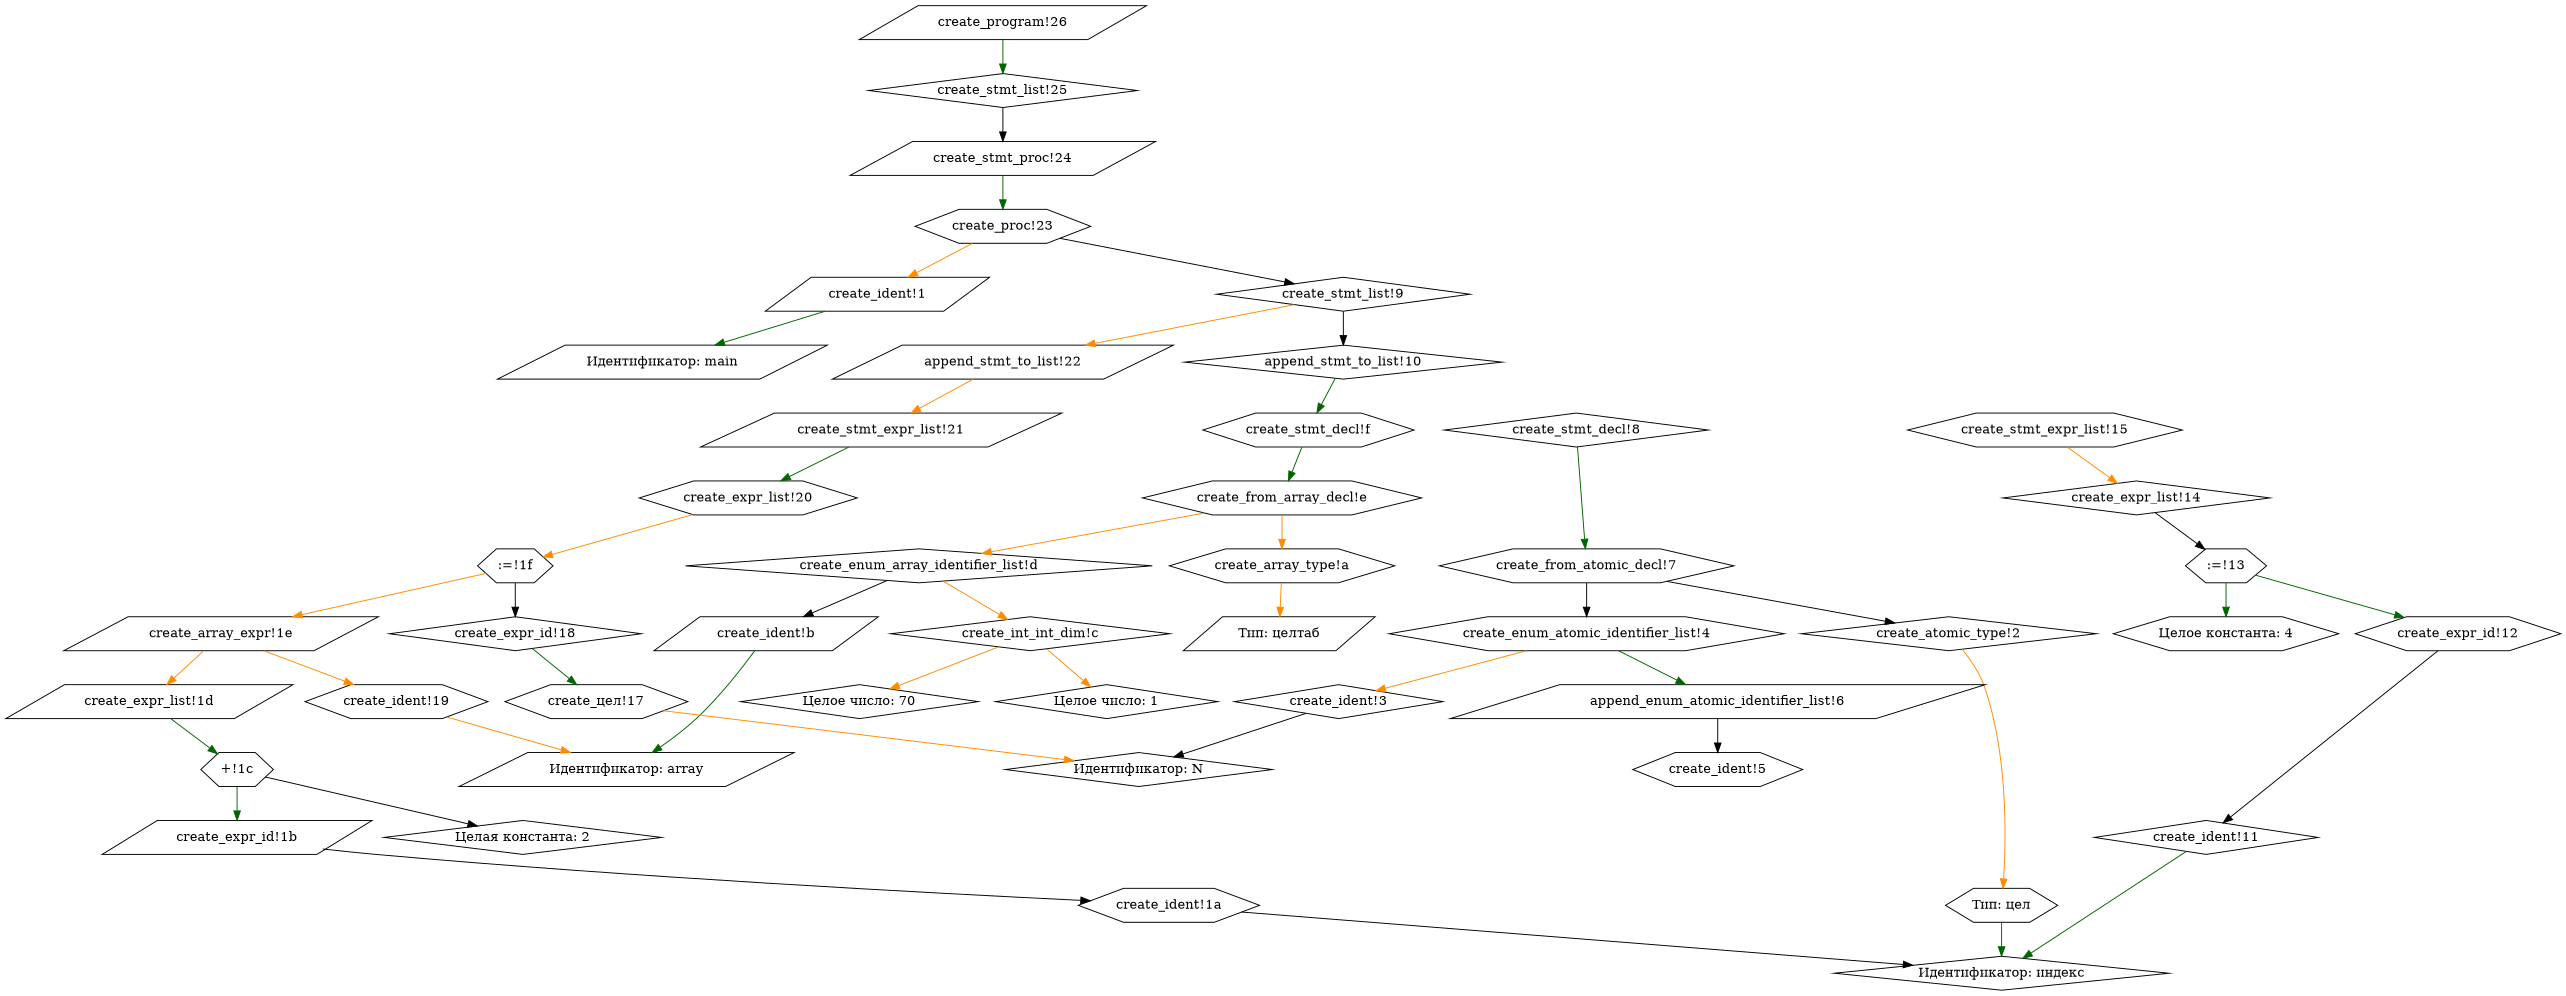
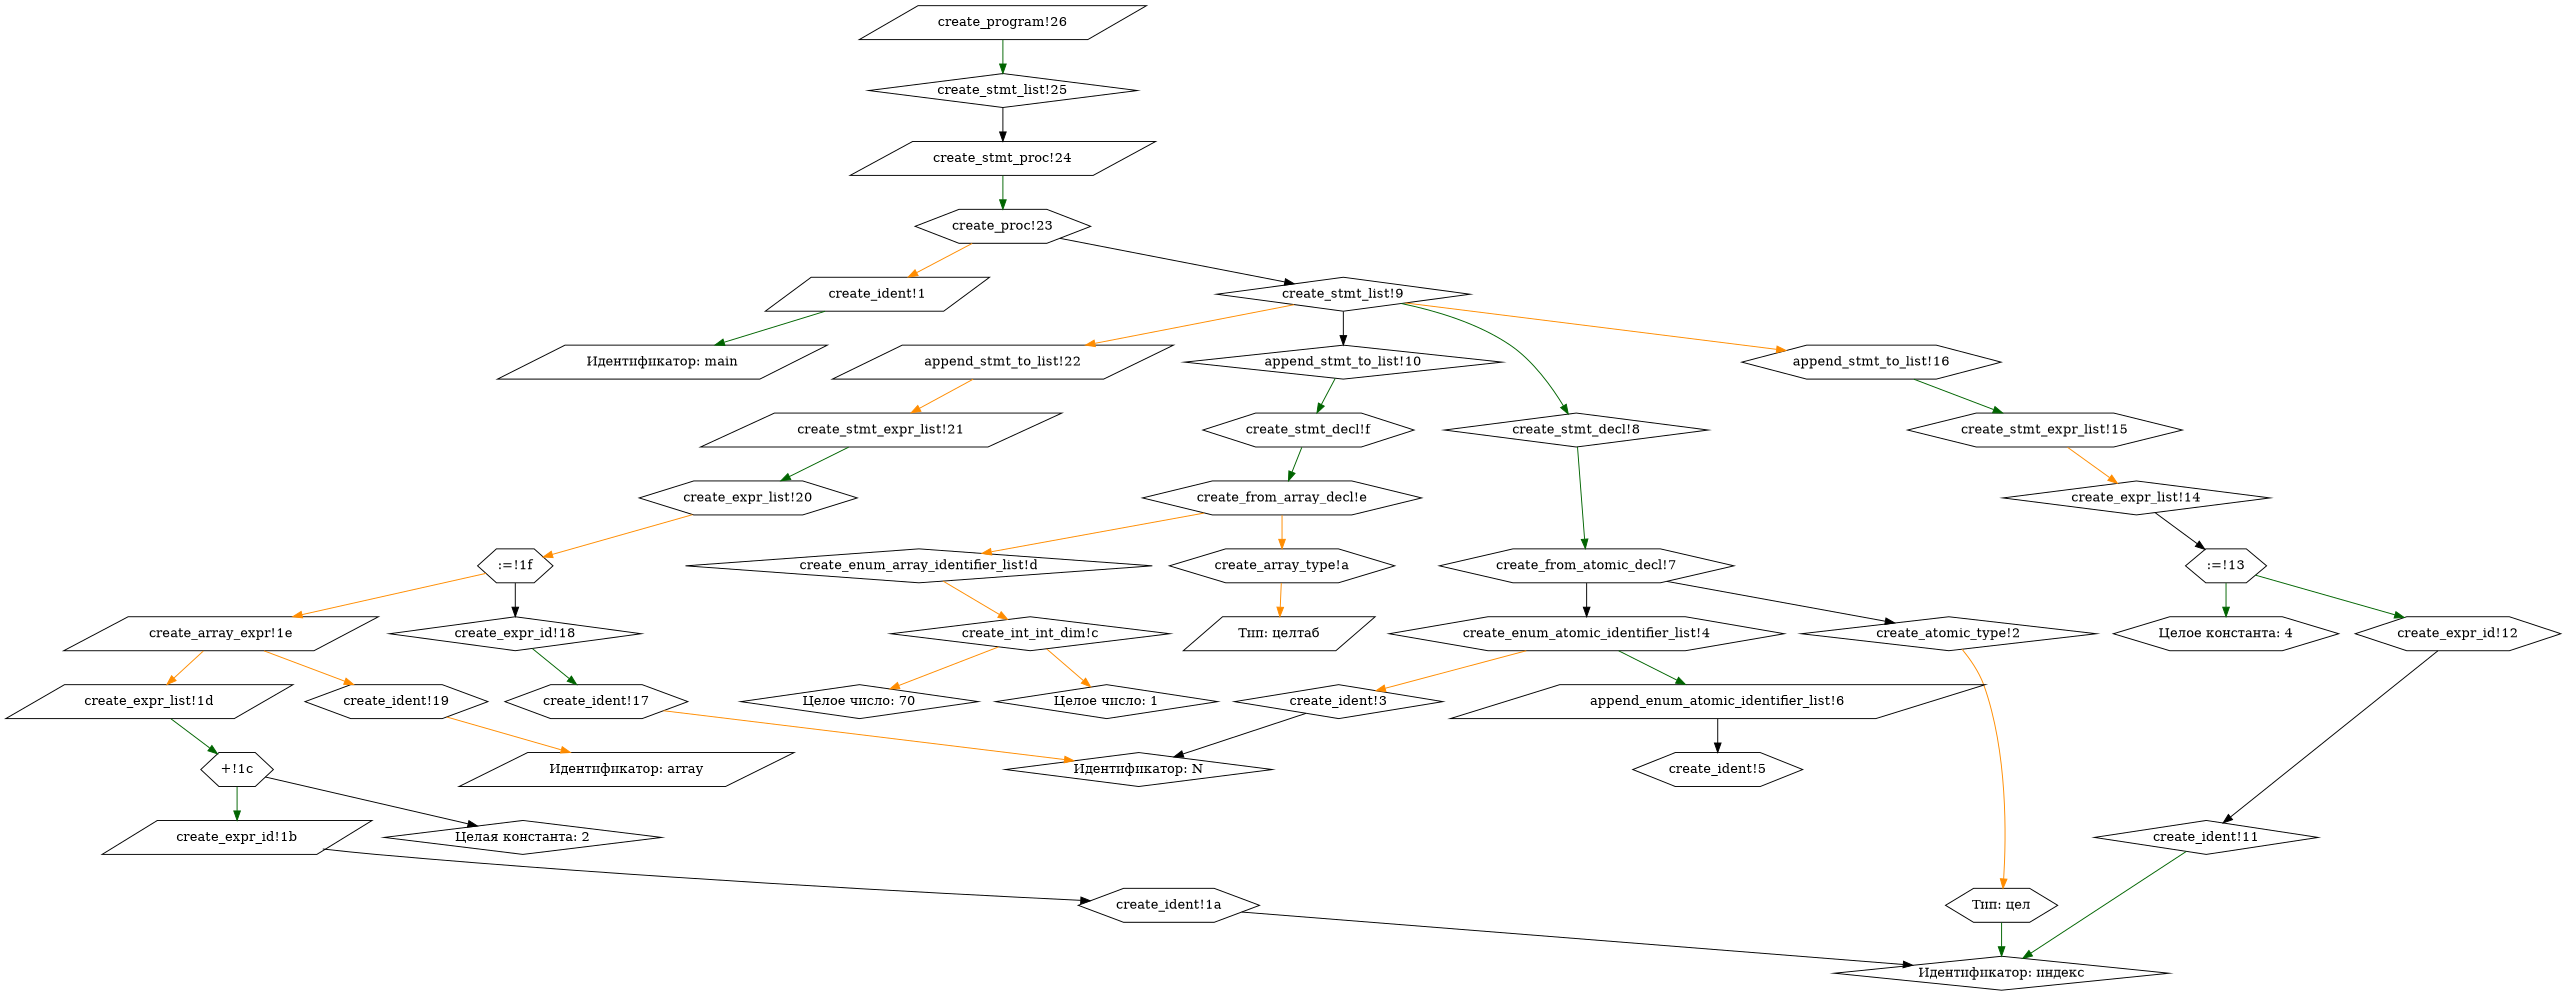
edge "create_stmt_list!9" -> "create_stmt_decl!8": added
node "append_stmt_to_list!16": added
node "create_ident!b": removed
node "create_цел!17": label "create_цел!17" -> "create_ident!17"
